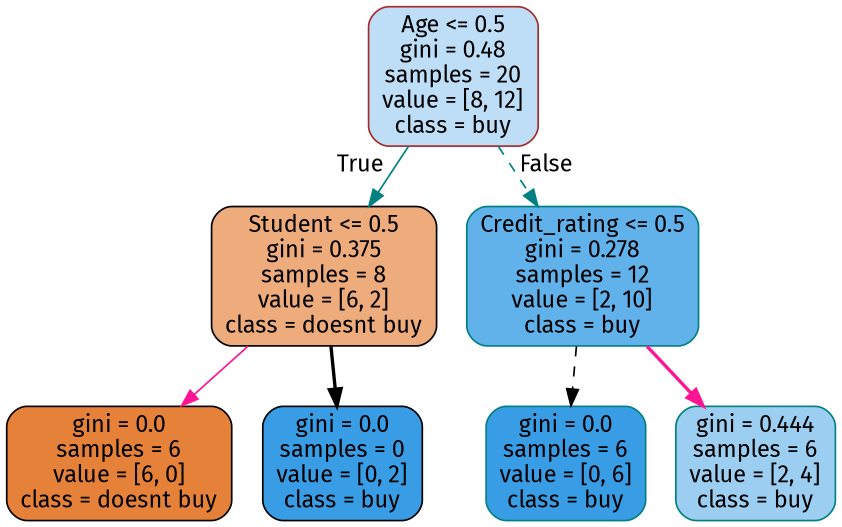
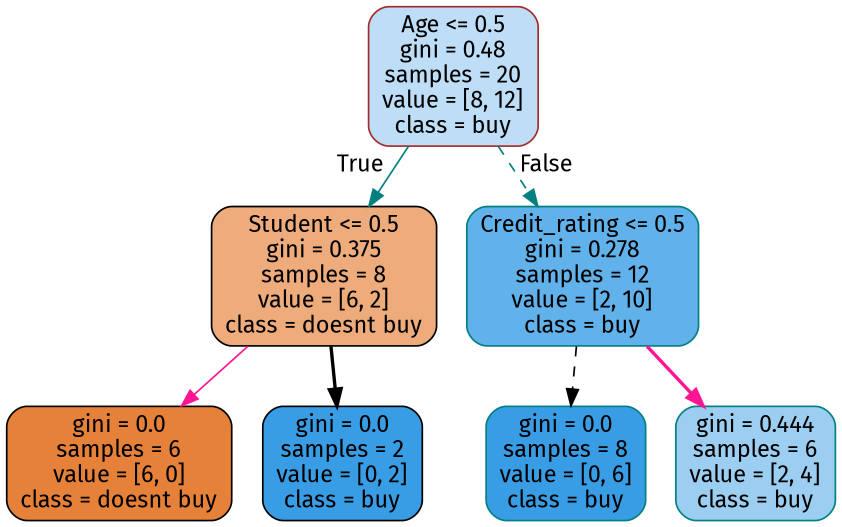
node "gini = 0.0 samples = 0 value = [0, 2] class = buy": label "gini = 0.0 samples = 0 value = [0, 2] class = buy" -> "gini = 0.0 samples = 2 value = [0, 2] class = buy"
node "gini = 0.0 samples = 6 value = [0, 6] class = buy": label "gini = 0.0 samples = 6 value = [0, 6] class = buy" -> "gini = 0.0 samples = 8 value = [0, 6] class = buy"
